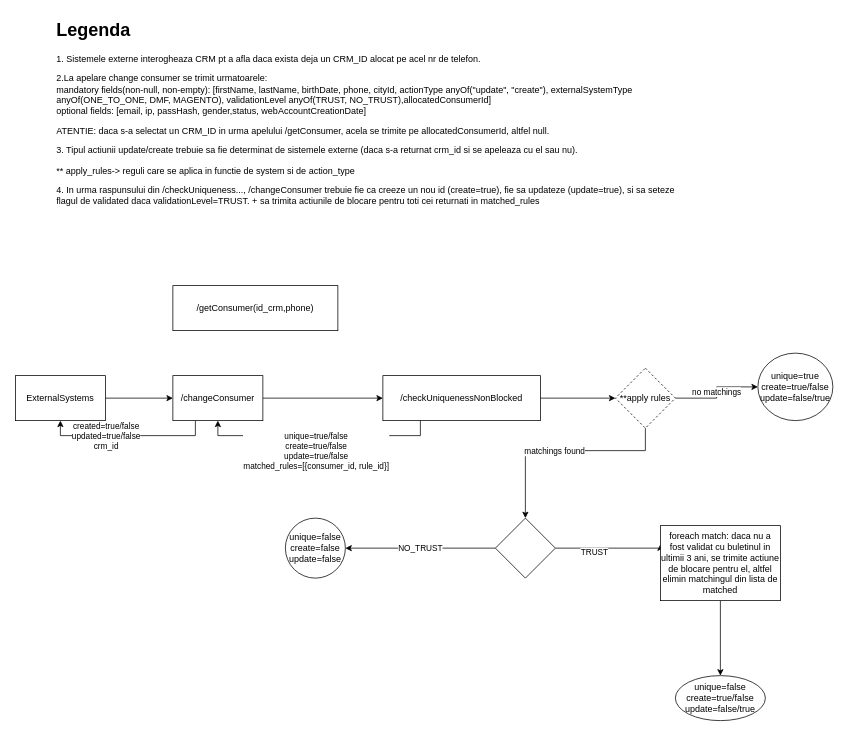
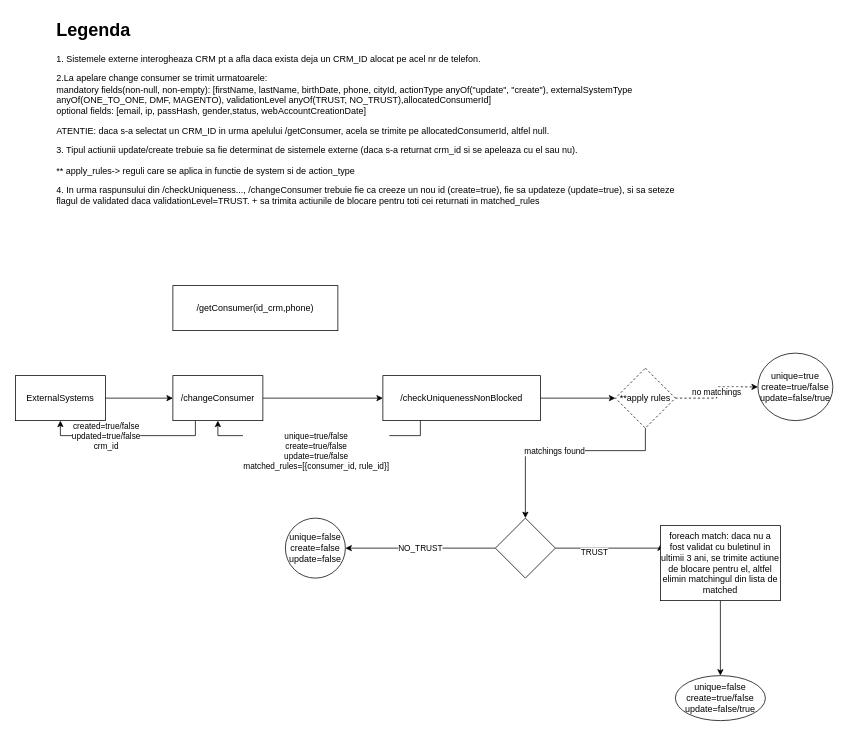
edge "**apply rules" -> "unique=true create=true/false update=false/true": style solid -> dashed
